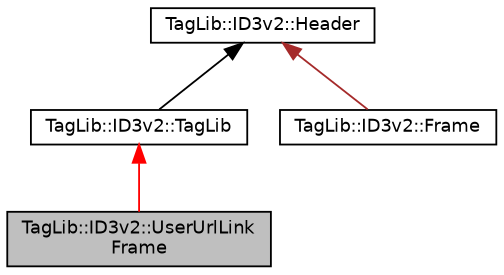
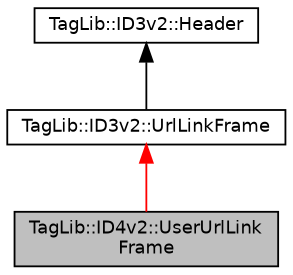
node "TagLib::ID3v2::TagLib": label "TagLib::ID3v2::TagLib" -> "TagLib::ID3v2::UrlLinkFrame"
node "TagLib::ID3v2::Frame": removed
node "TagLib::ID3v2::UserUrlLink Frame": label "TagLib::ID3v2::UserUrlLink Frame" -> "TagLib::ID4v2::UserUrlLink Frame"
